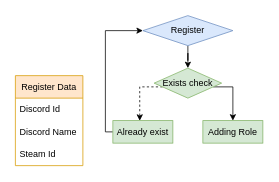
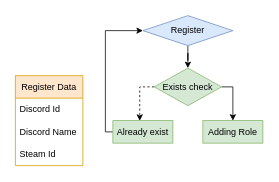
node "Exists check": size 68x30 -> 68x38
